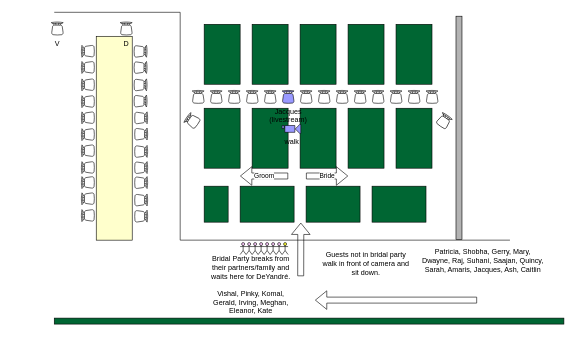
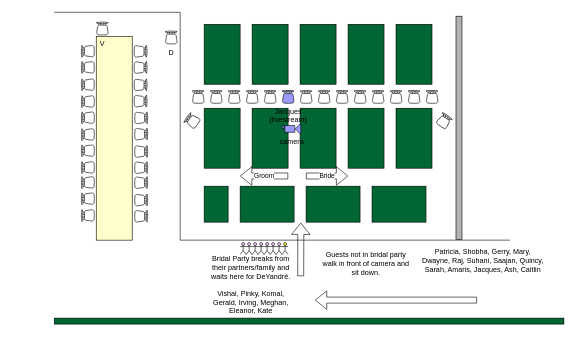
node "V": moved (57, 29) -> (102, 29)
node "D": moved (126, 29) -> (171, 38)
node "walk": label "walk" -> "camera"
